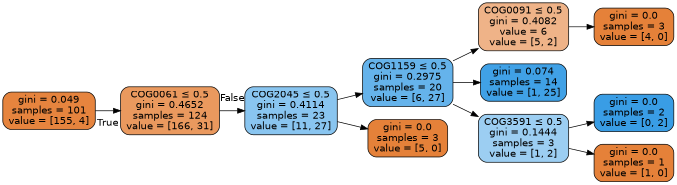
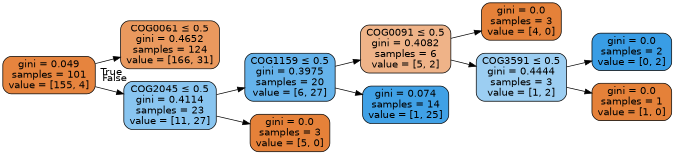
node "COG0091 ≤ 0.5": text "value = 6" -> "samples = 6"
node "COG1159 ≤ 0.5": text "gini = 0.2975" -> "gini = 0.3975"
edge "COG1159 ≤ 0.5" -> "COG3591 ≤ 0.5": now "COG0091 ≤ 0.5" -> "COG3591 ≤ 0.5"
edge "COG0061 ≤ 0.5" -> "COG2045 ≤ 0.5": now "gini = 0.049" -> "COG2045 ≤ 0.5"
node "COG3591 ≤ 0.5": text "gini = 0.1444" -> "gini = 0.4444"
